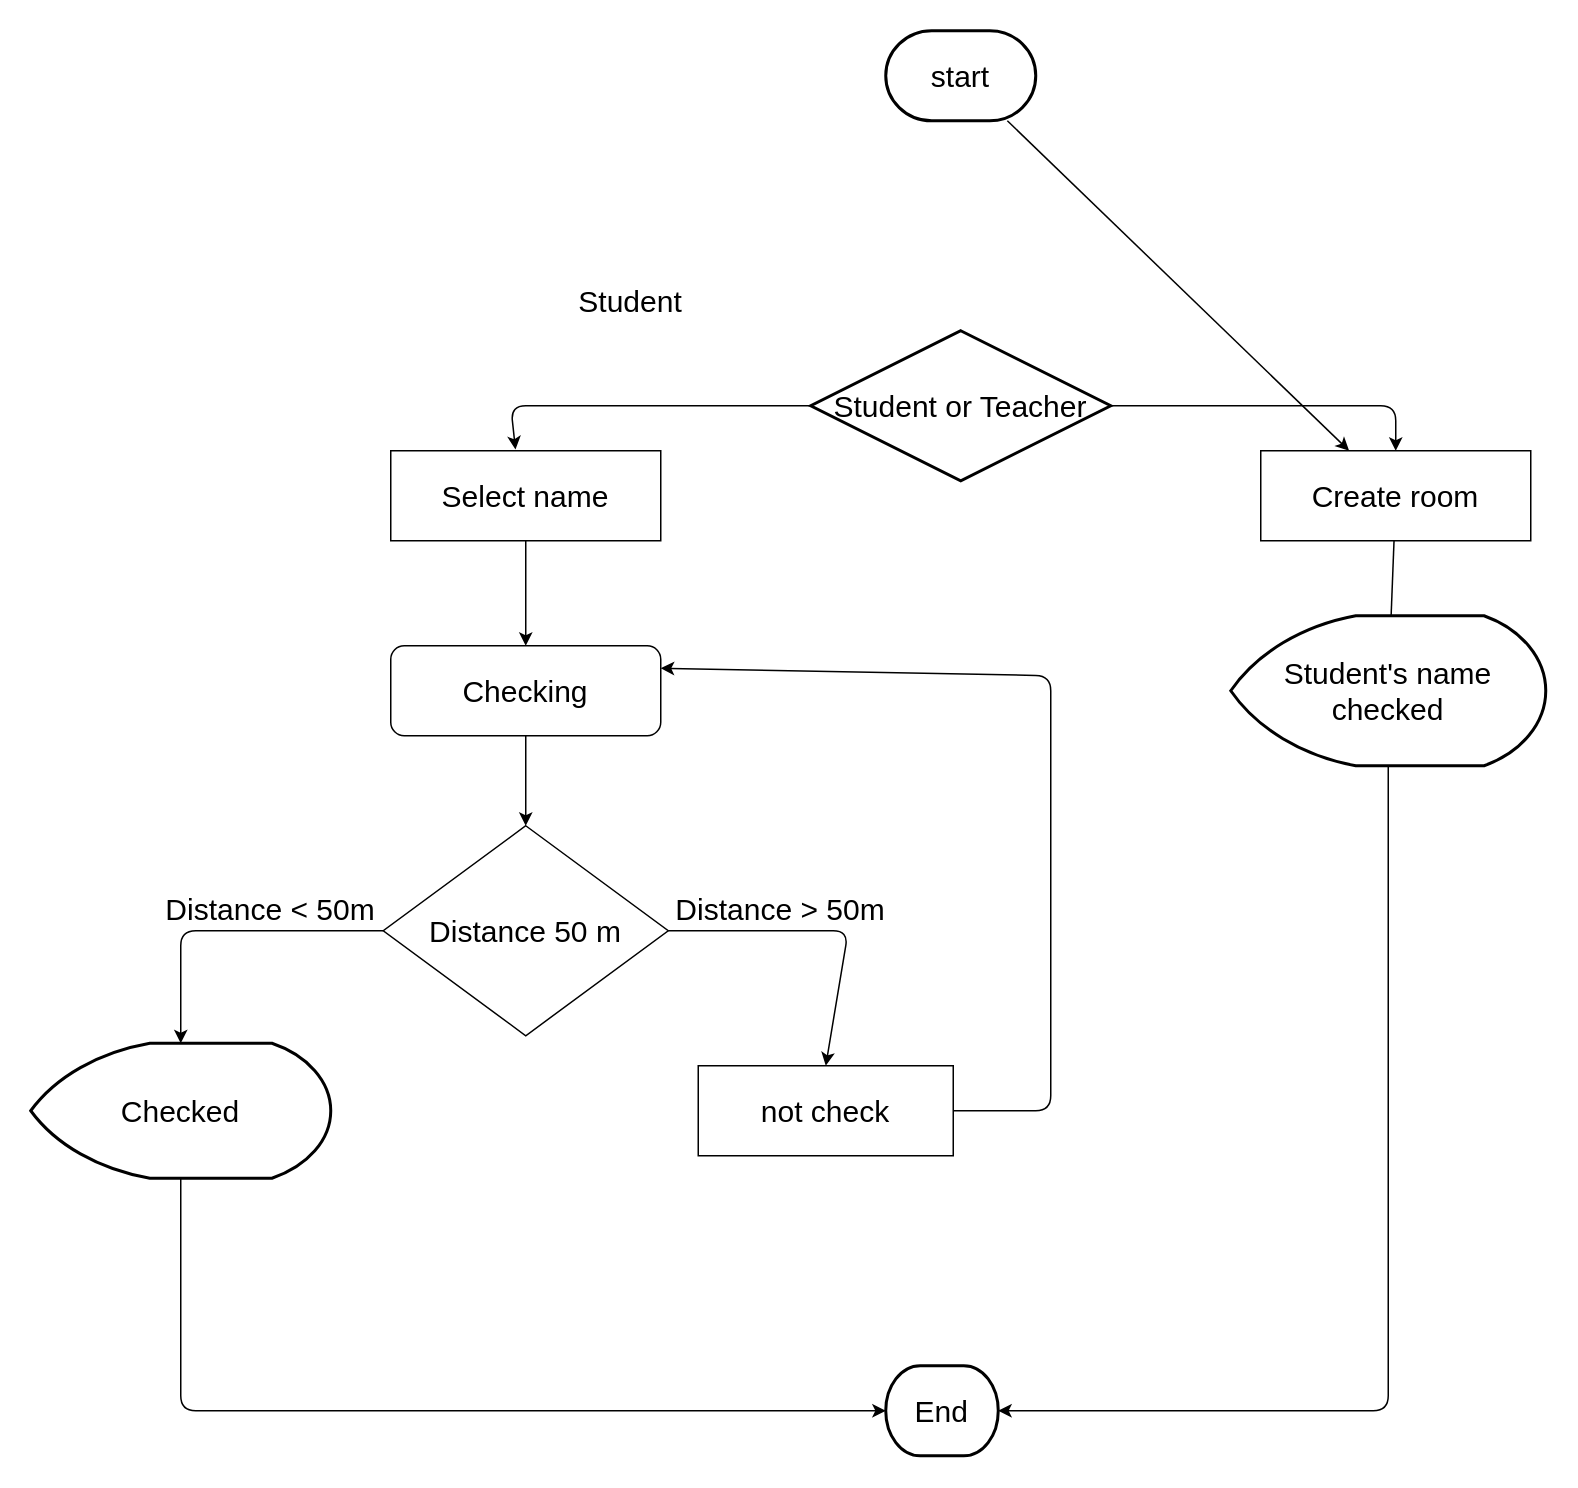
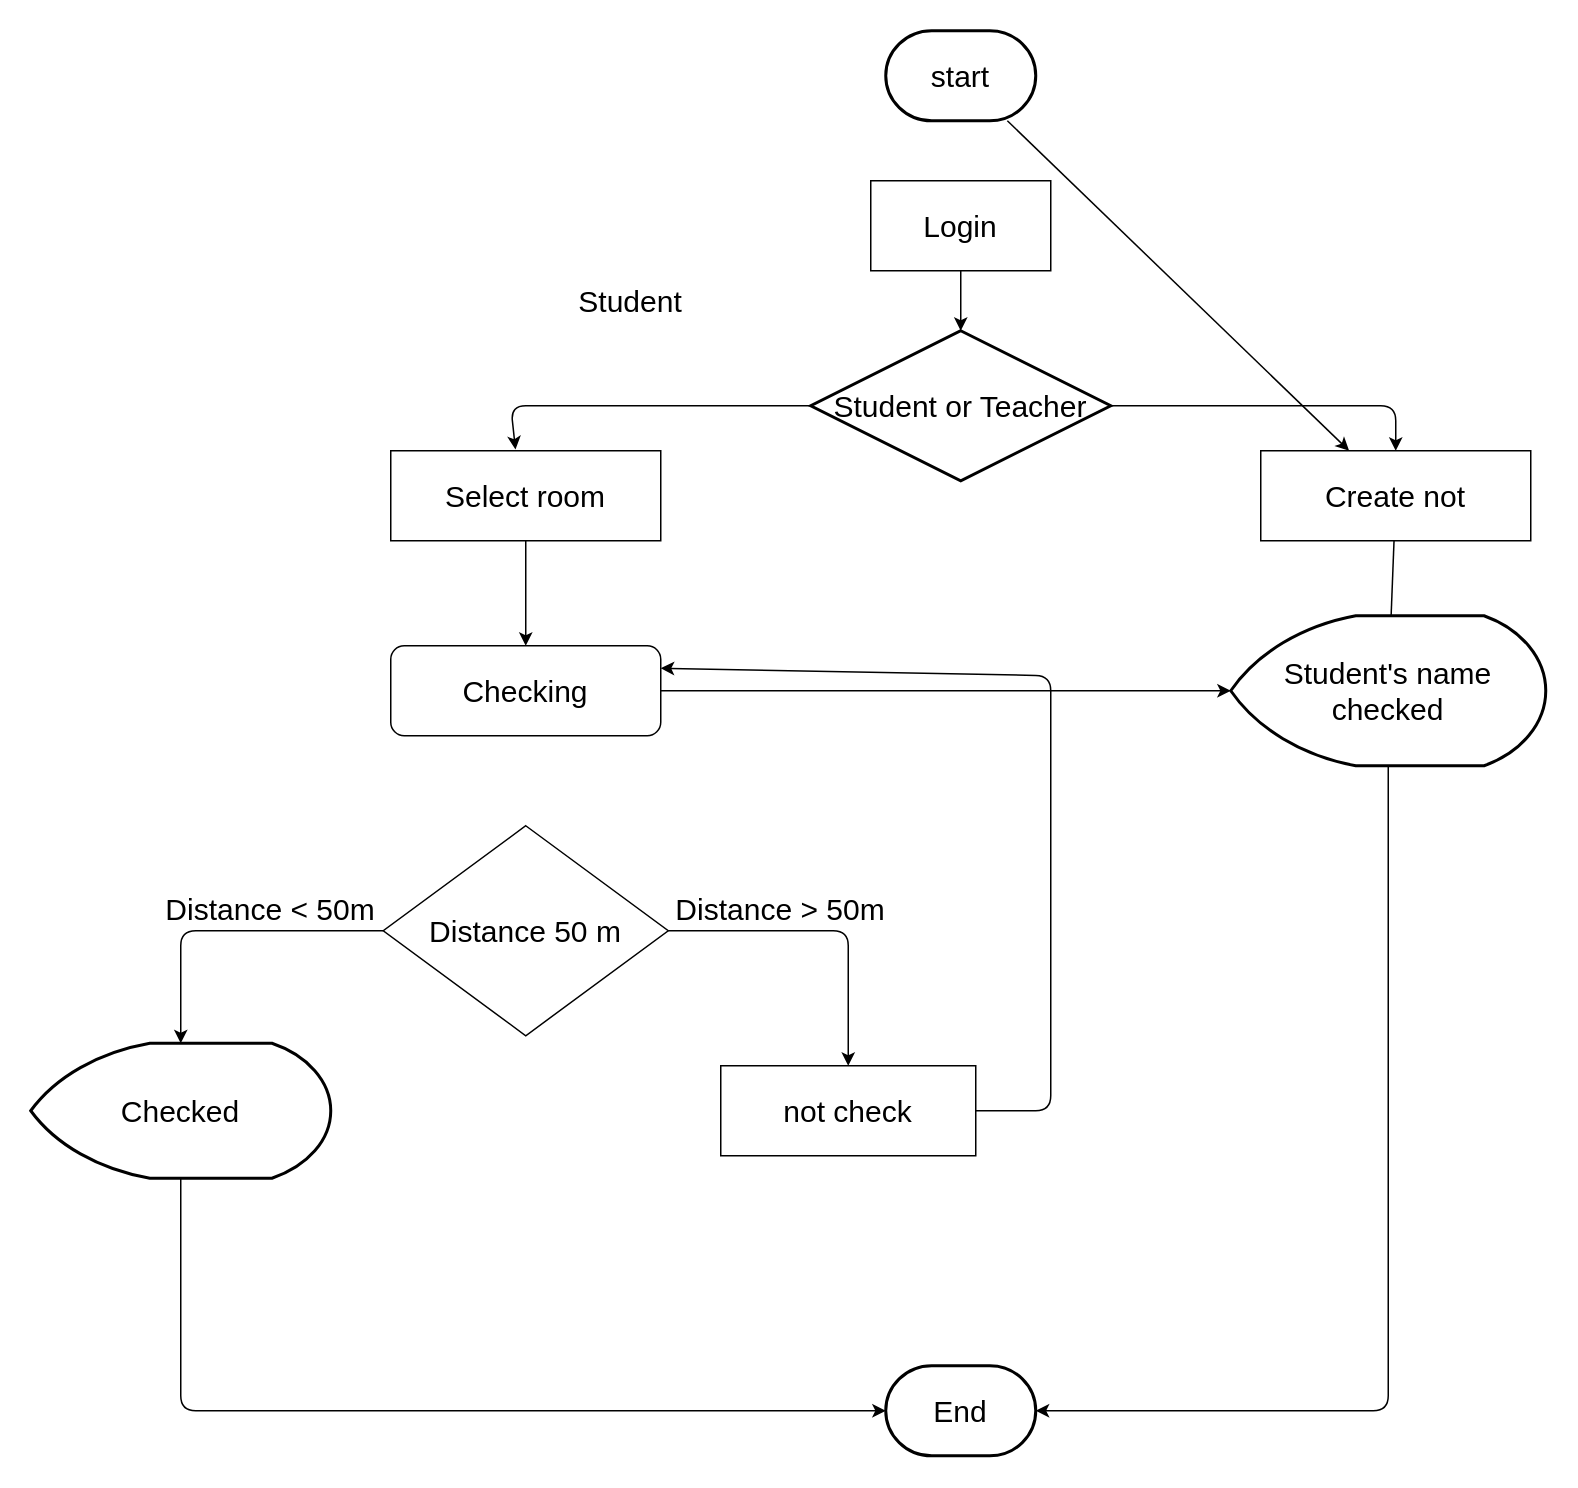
node "Login": added
edge "Login" -> "Student or Teacher": added
node "Select name": label "Select name" -> "Select room"
node "Create room": label "Create room" -> "Create not"
edge "Checking" -> "Distance 50 m": now "Checking" -> "Student's name checked"
node "not check": moved (826, 1111) -> (848, 1111)
node "End": size 113x90 -> 150x90
